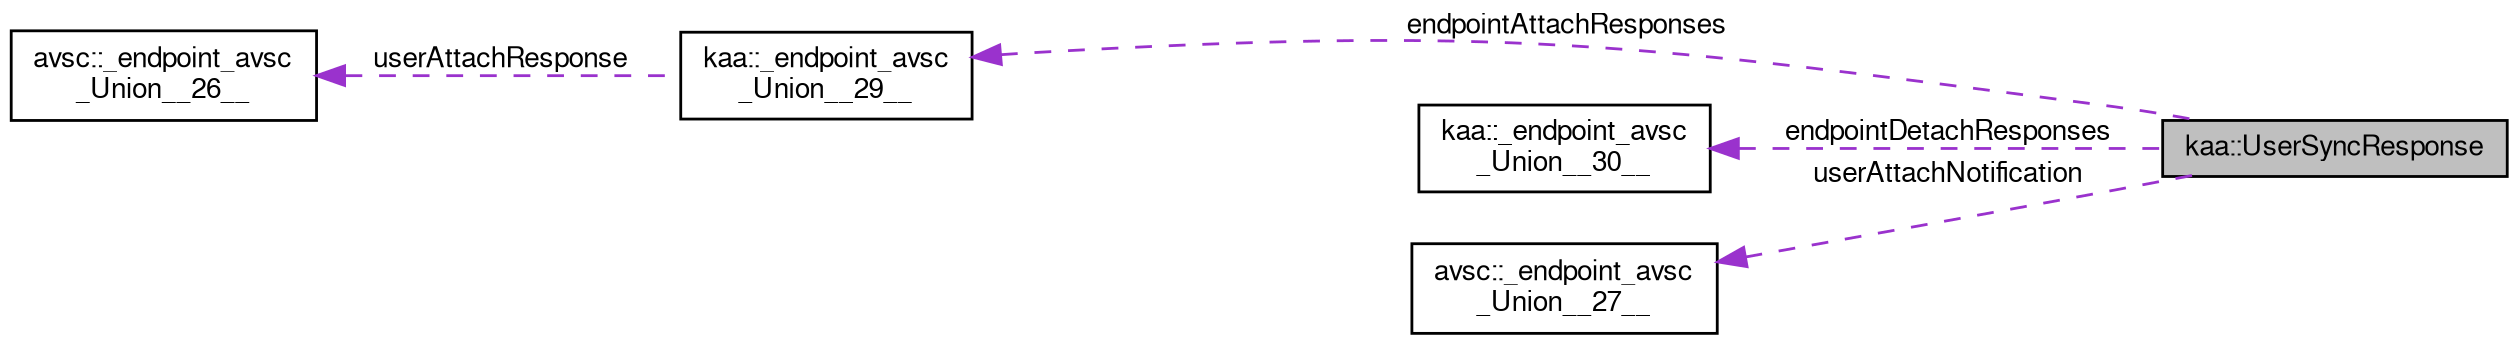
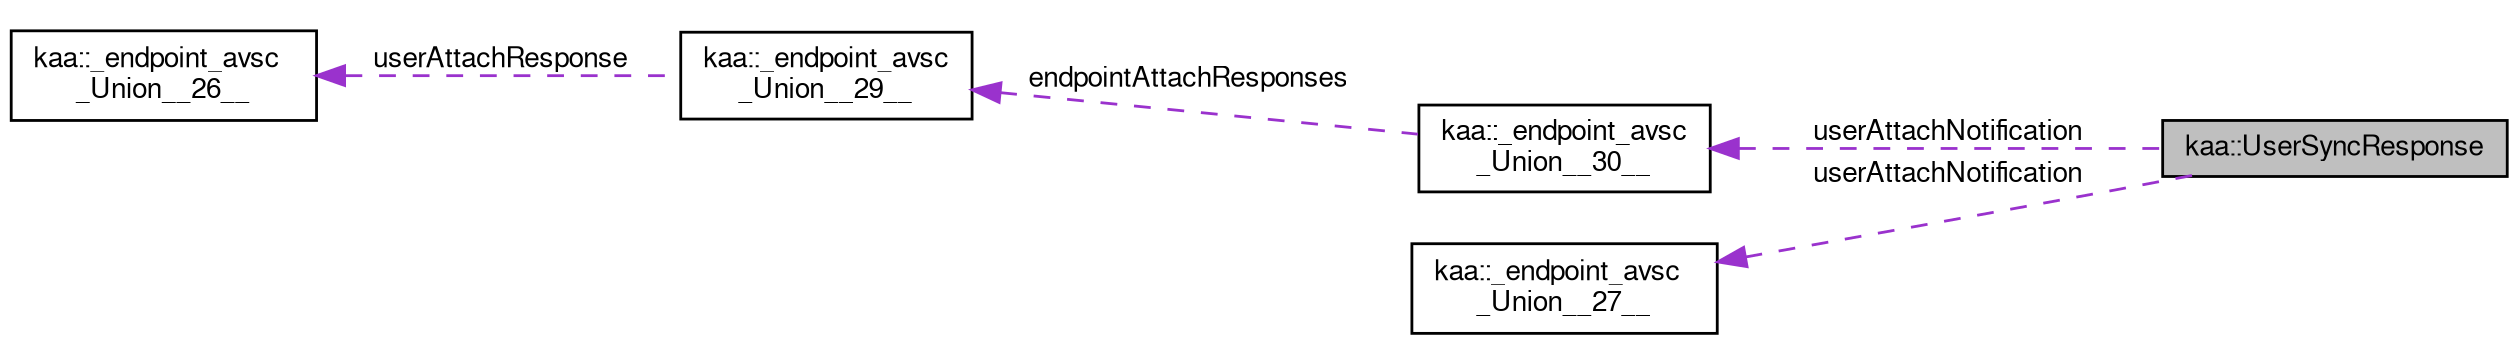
edge "kaa::UserSyncResponse" -> "kaa::_endpoint_avsc _Union__29__": now "kaa::_endpoint_avsc _Union__30__" -> "kaa::_endpoint_avsc _Union__29__"
node "avsc::_endpoint_avsc _Union__26__": label "avsc::_endpoint_avsc _Union__26__" -> "kaa::_endpoint_avsc _Union__26__"
edge "kaa::UserSyncResponse" -> "kaa::_endpoint_avsc _Union__30__": label " endpointDetachResponses" -> " userAttachNotification"
node "avsc::_endpoint_avsc _Union__27__": label "avsc::_endpoint_avsc _Union__27__" -> "kaa::_endpoint_avsc _Union__27__"
